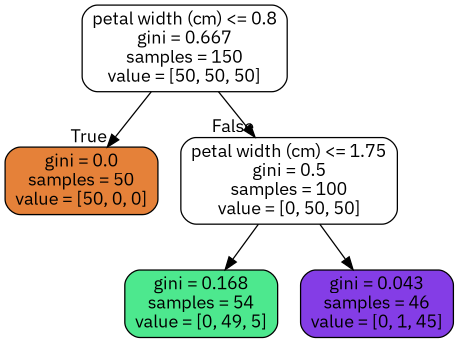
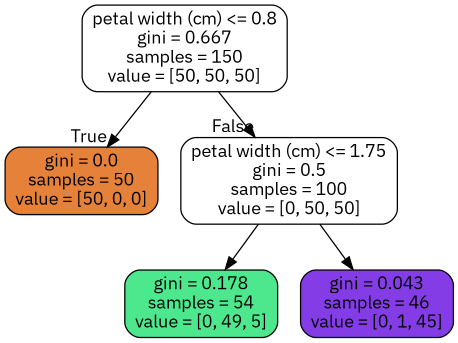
node "gini = 0.168 samples = 54 value = [0, 49, 5]": label "gini = 0.168 samples = 54 value = [0, 49, 5]" -> "gini = 0.178 samples = 54 value = [0, 49, 5]"
